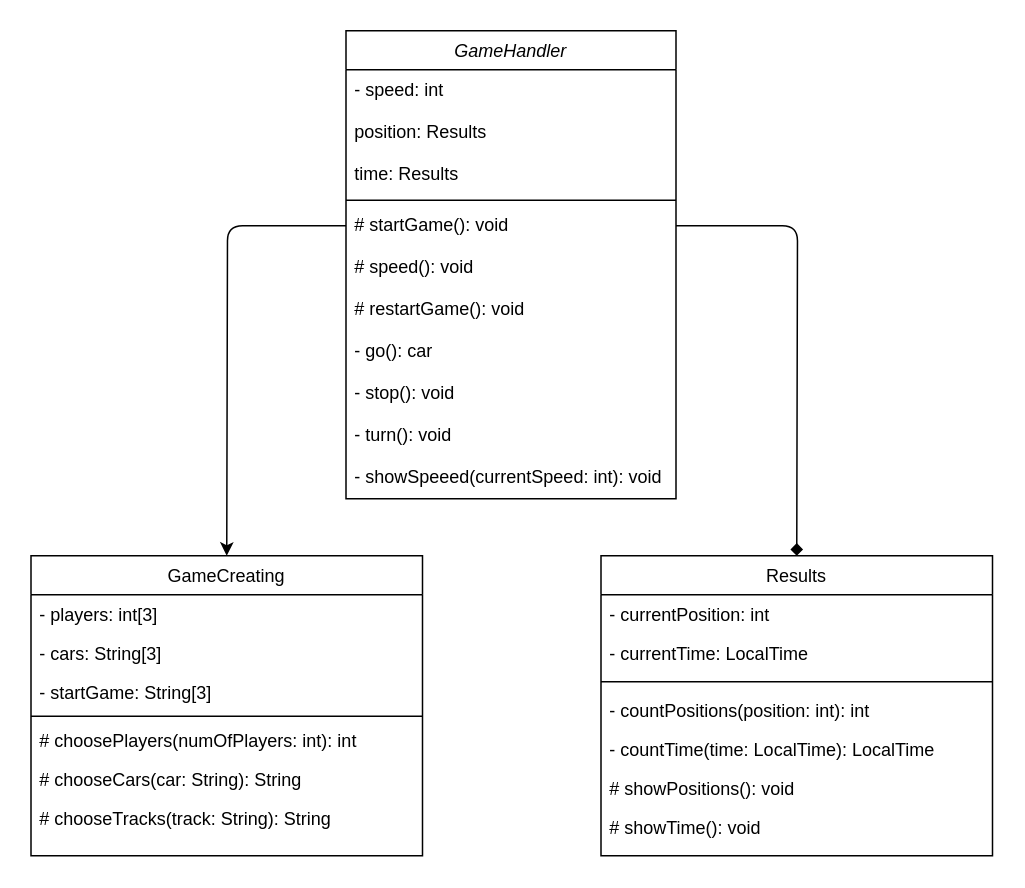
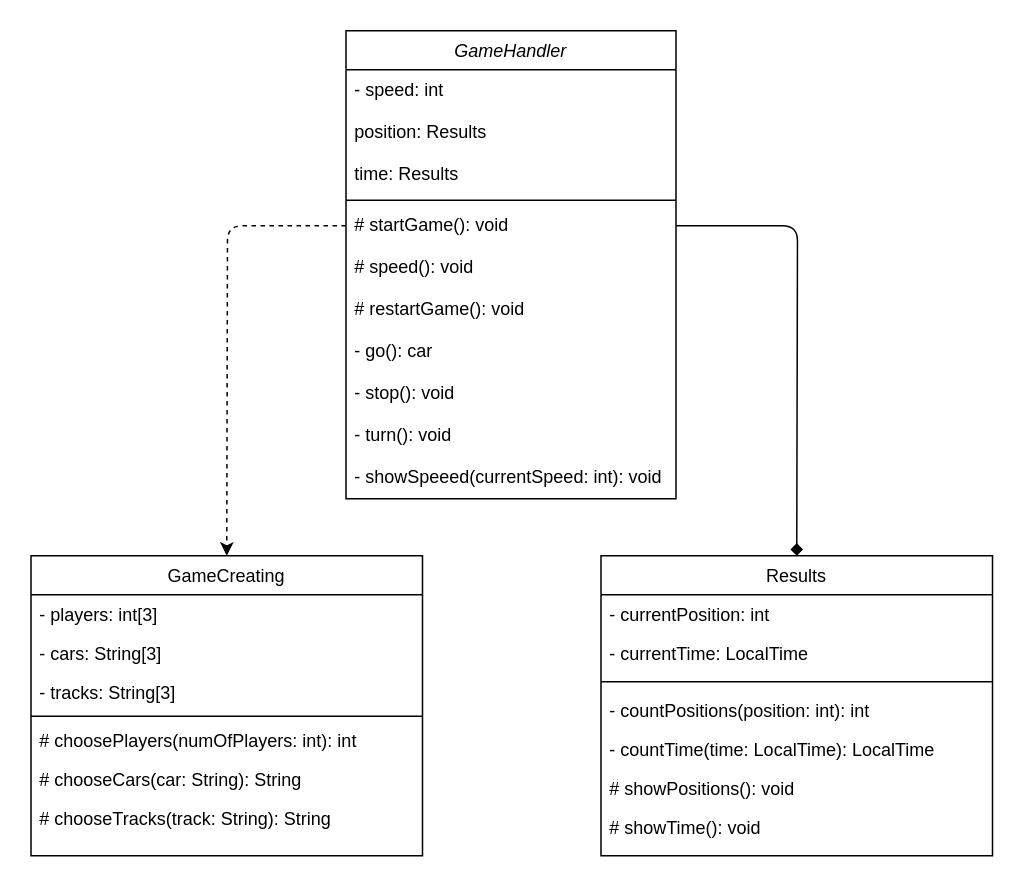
edge "# startGame(): void" -> "GameCreating": style solid -> dashed
node "- startGame: String[3]": label "- startGame: String[3]" -> "- tracks: String[3]"
